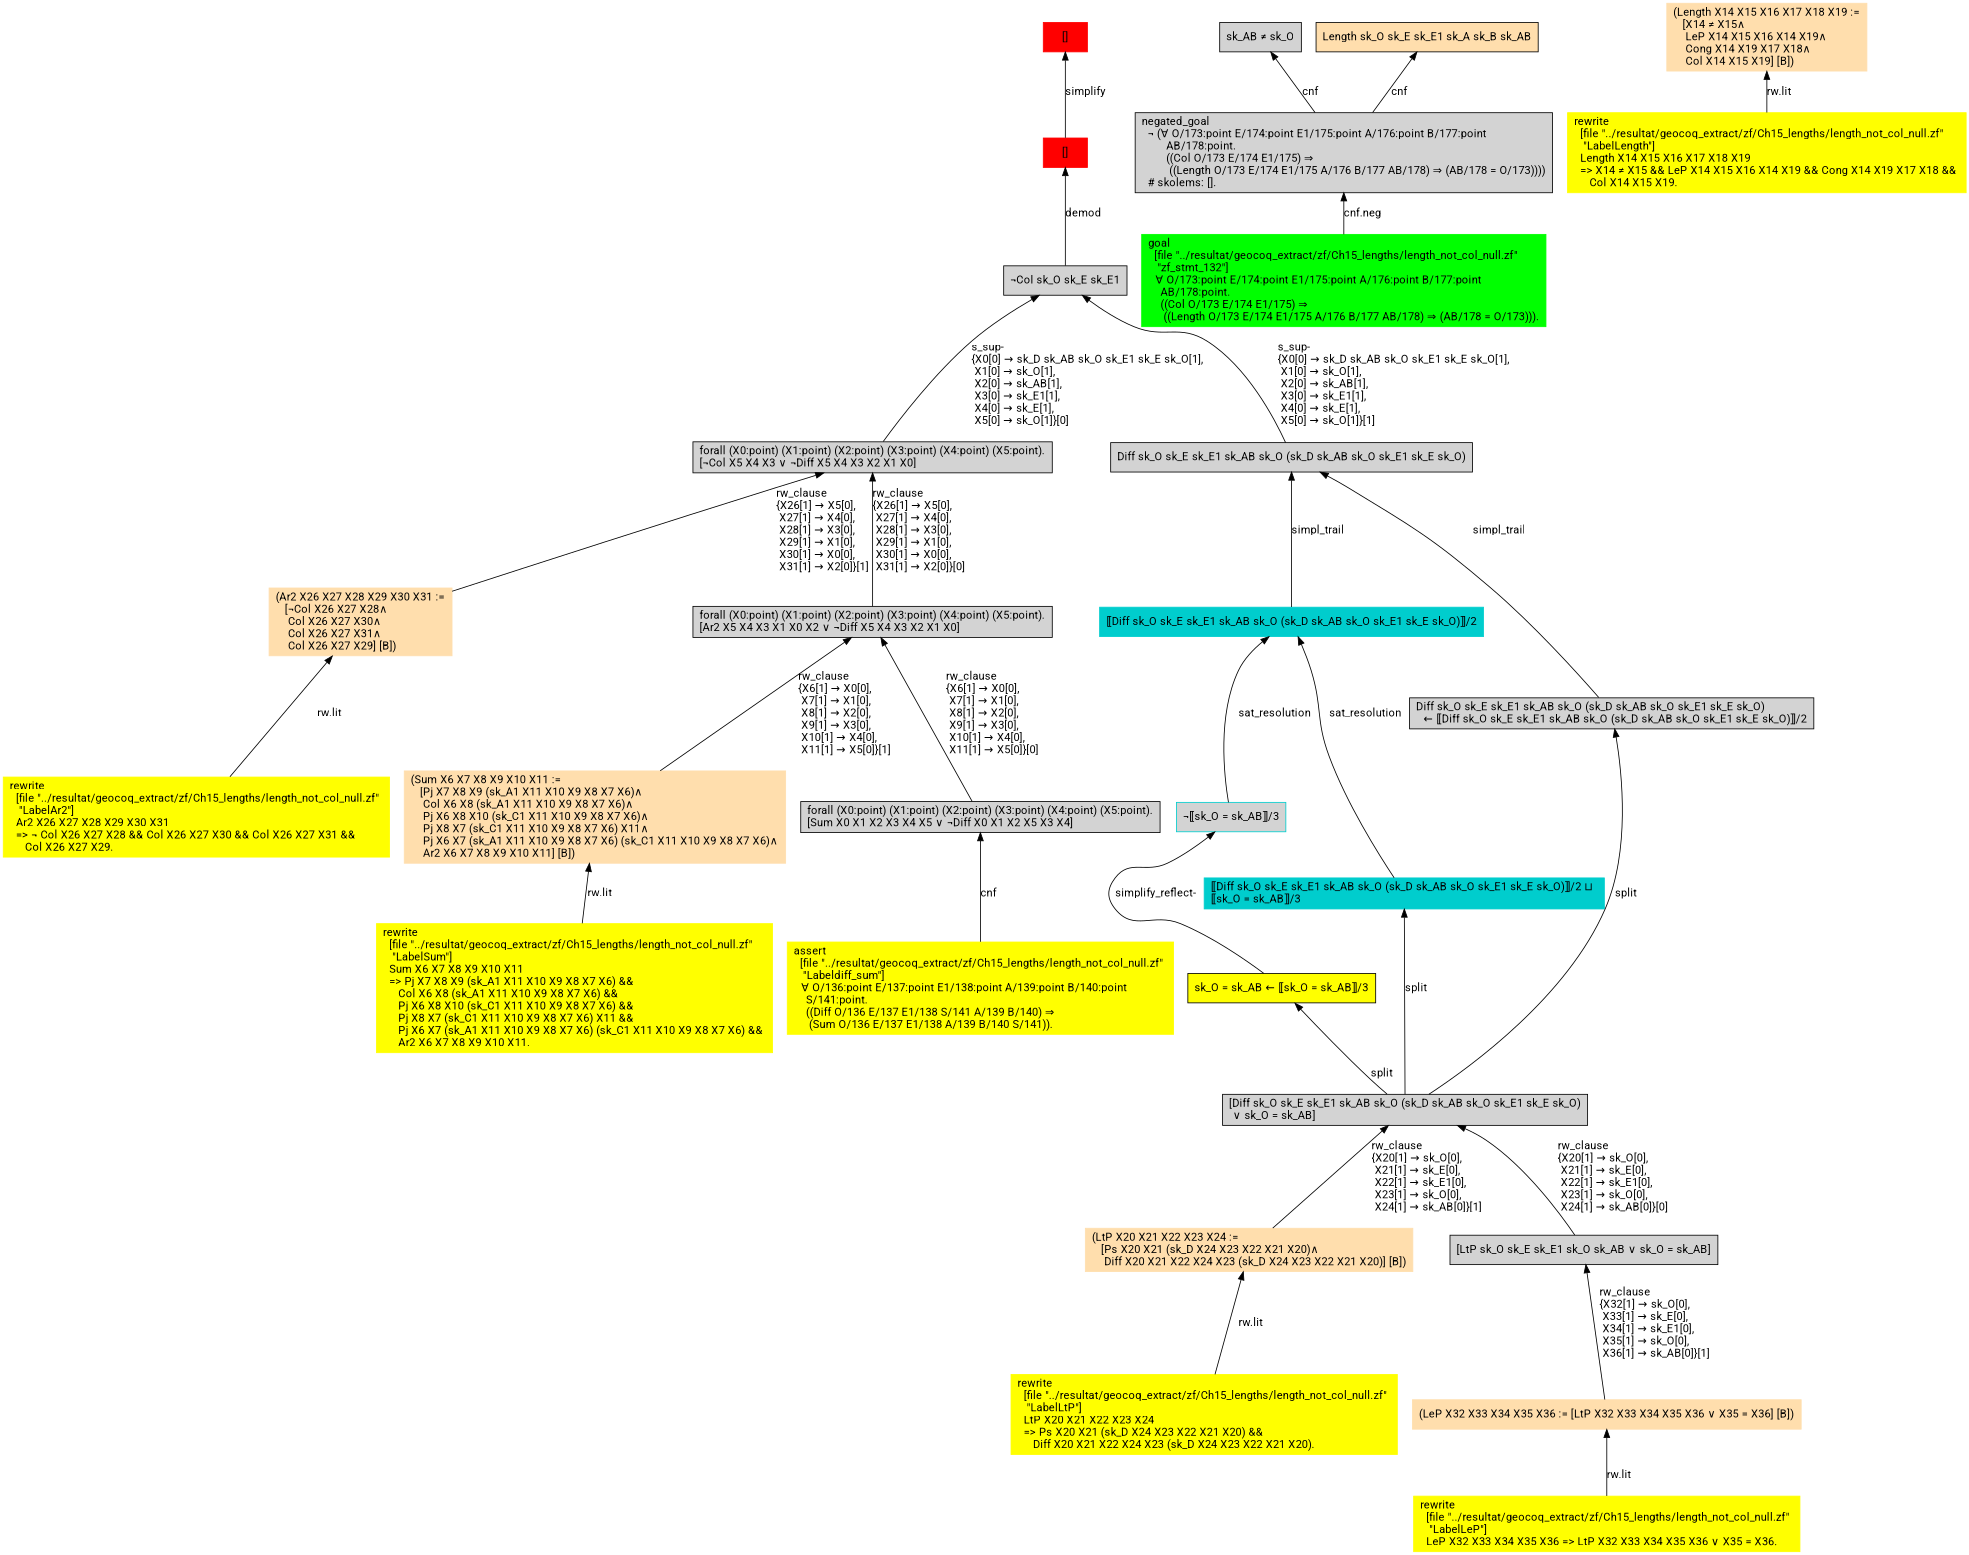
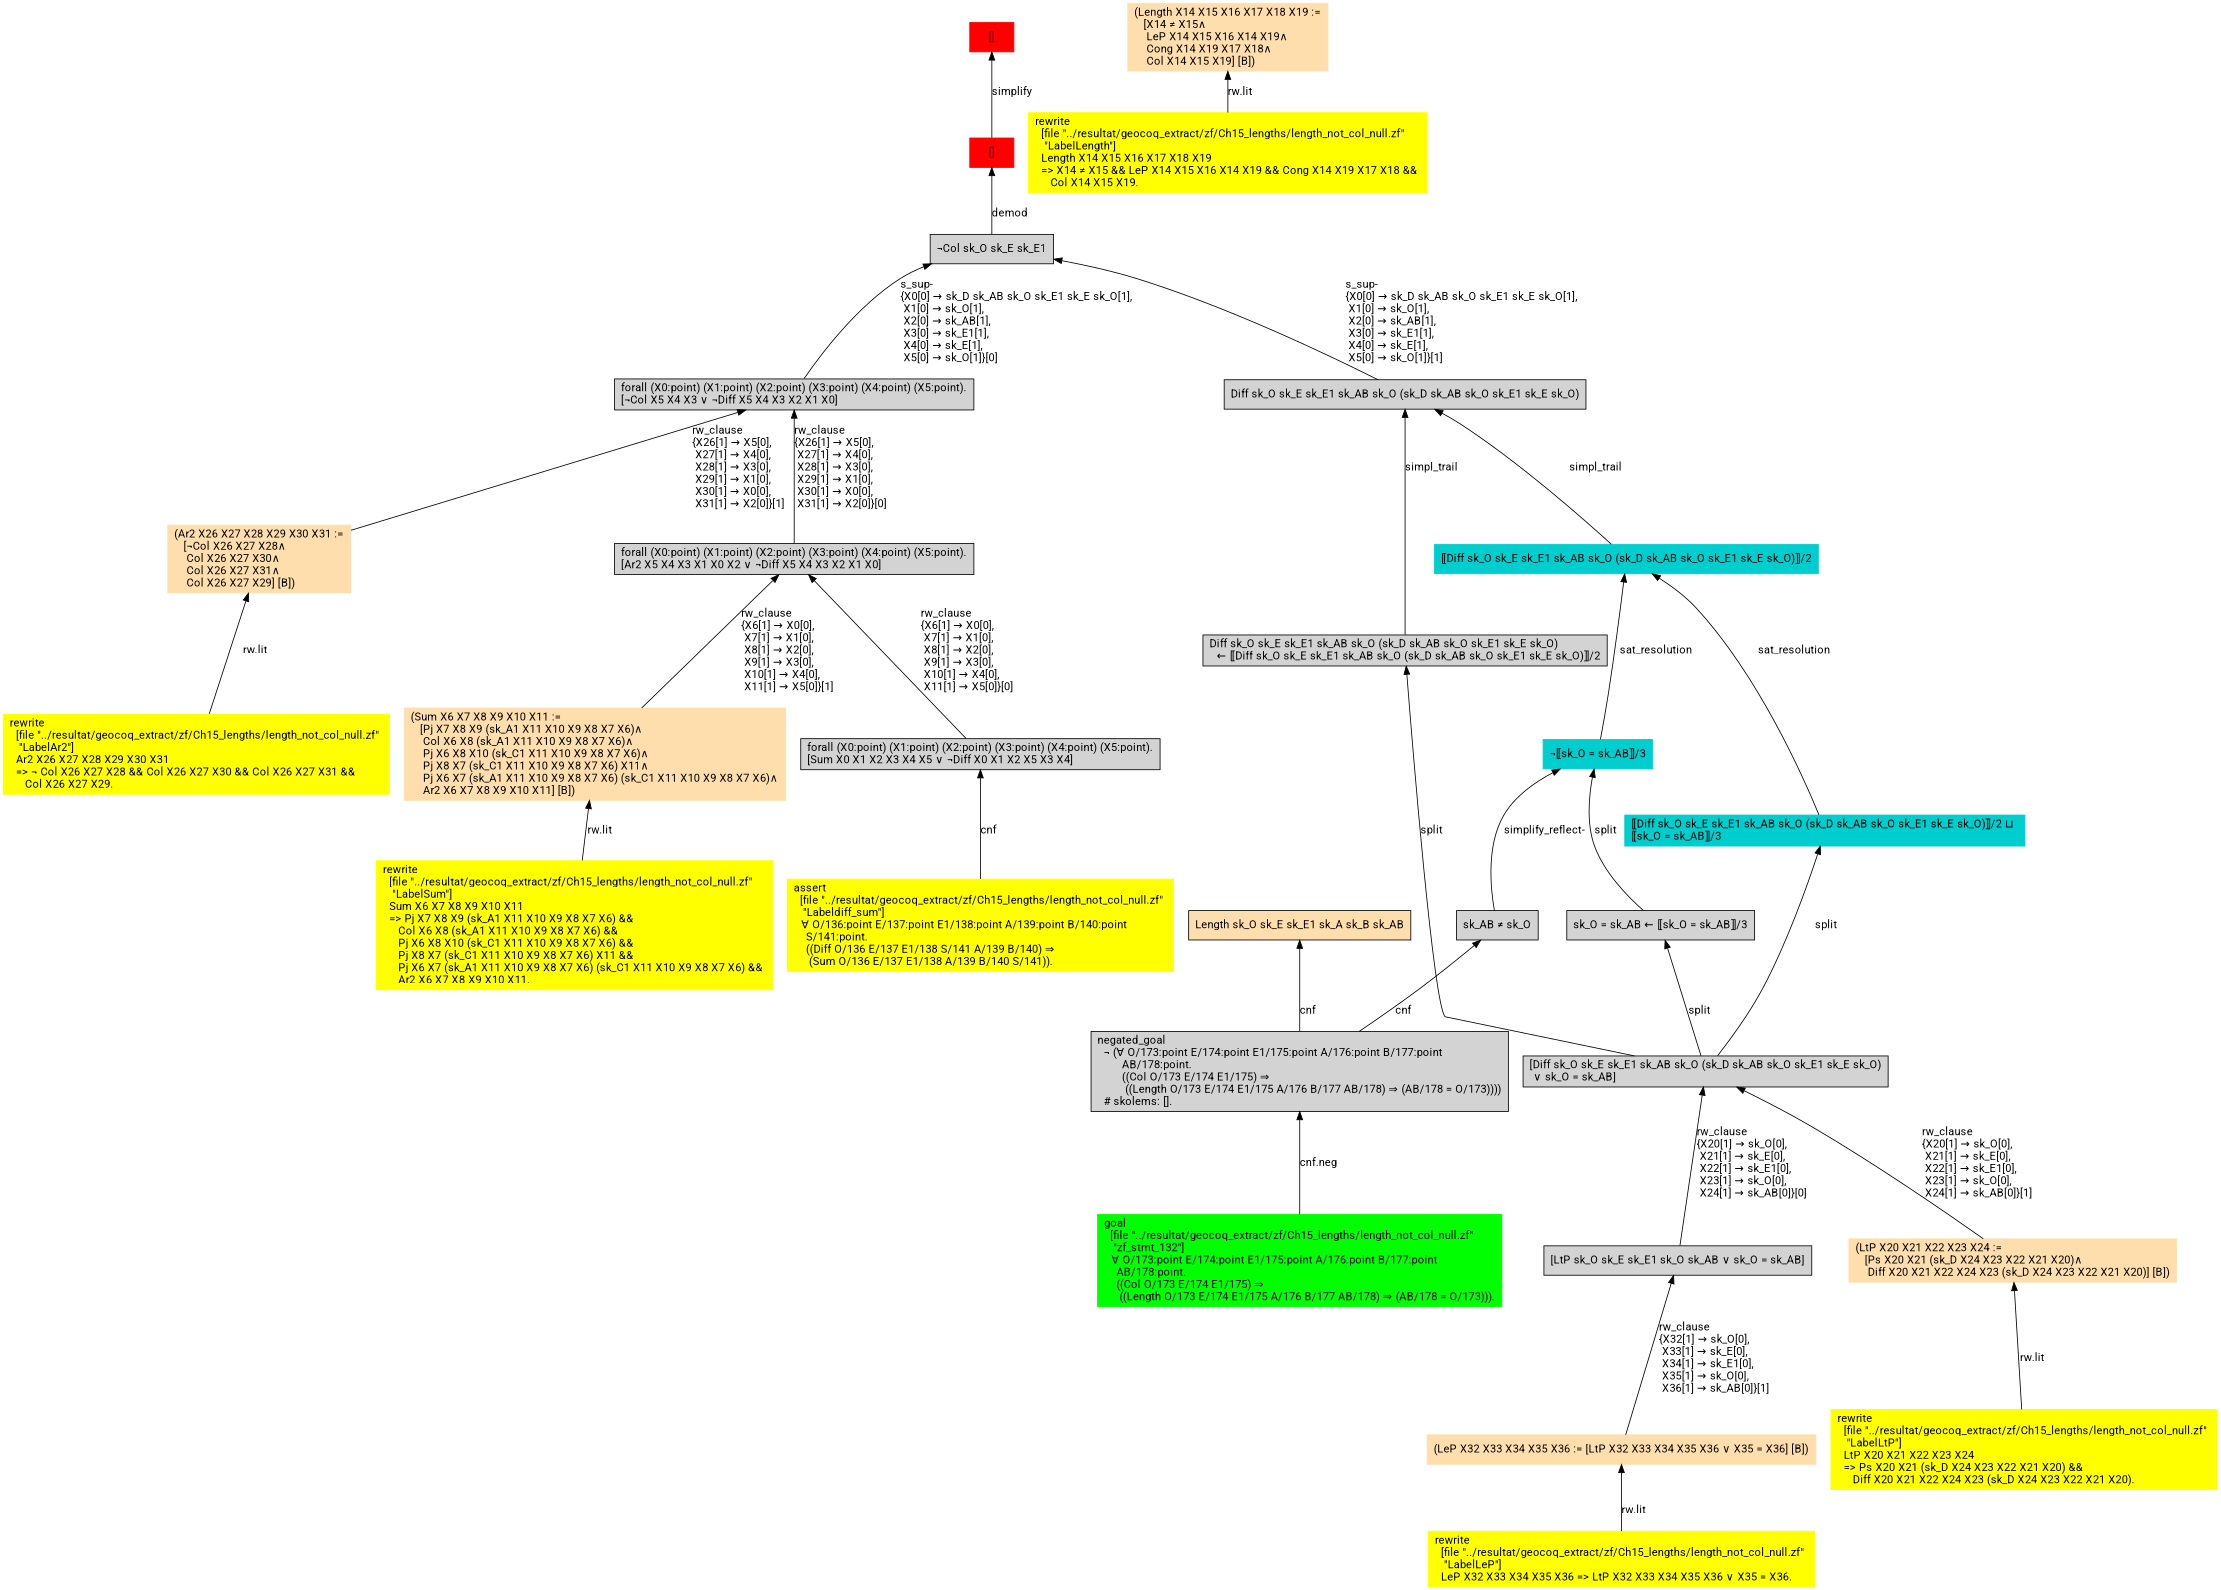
node "¬⟦sk_O = sk_AB⟧/3": fillcolor lightgrey -> cyan3
edge "sk_AB ≠ sk_O" -> "¬⟦sk_O = sk_AB⟧/3": added, label "simplify_reflect-"
edge "sk_O = sk_AB ← ⟦sk_O = sk_AB⟧/3" -> "¬⟦sk_O = sk_AB⟧/3": label "simplify_reflect-" -> "split"
node "sk_O = sk_AB ← ⟦sk_O = sk_AB⟧/3": fillcolor yellow -> lightgrey
